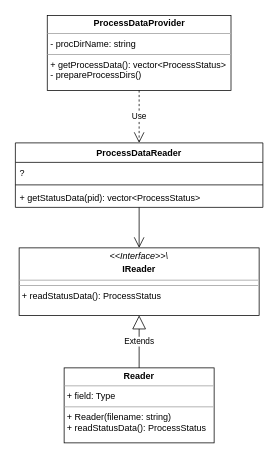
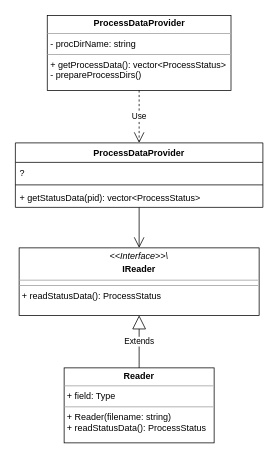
node "ProcessDataReader": label "ProcessDataReader" -> "ProcessDataProvider"
